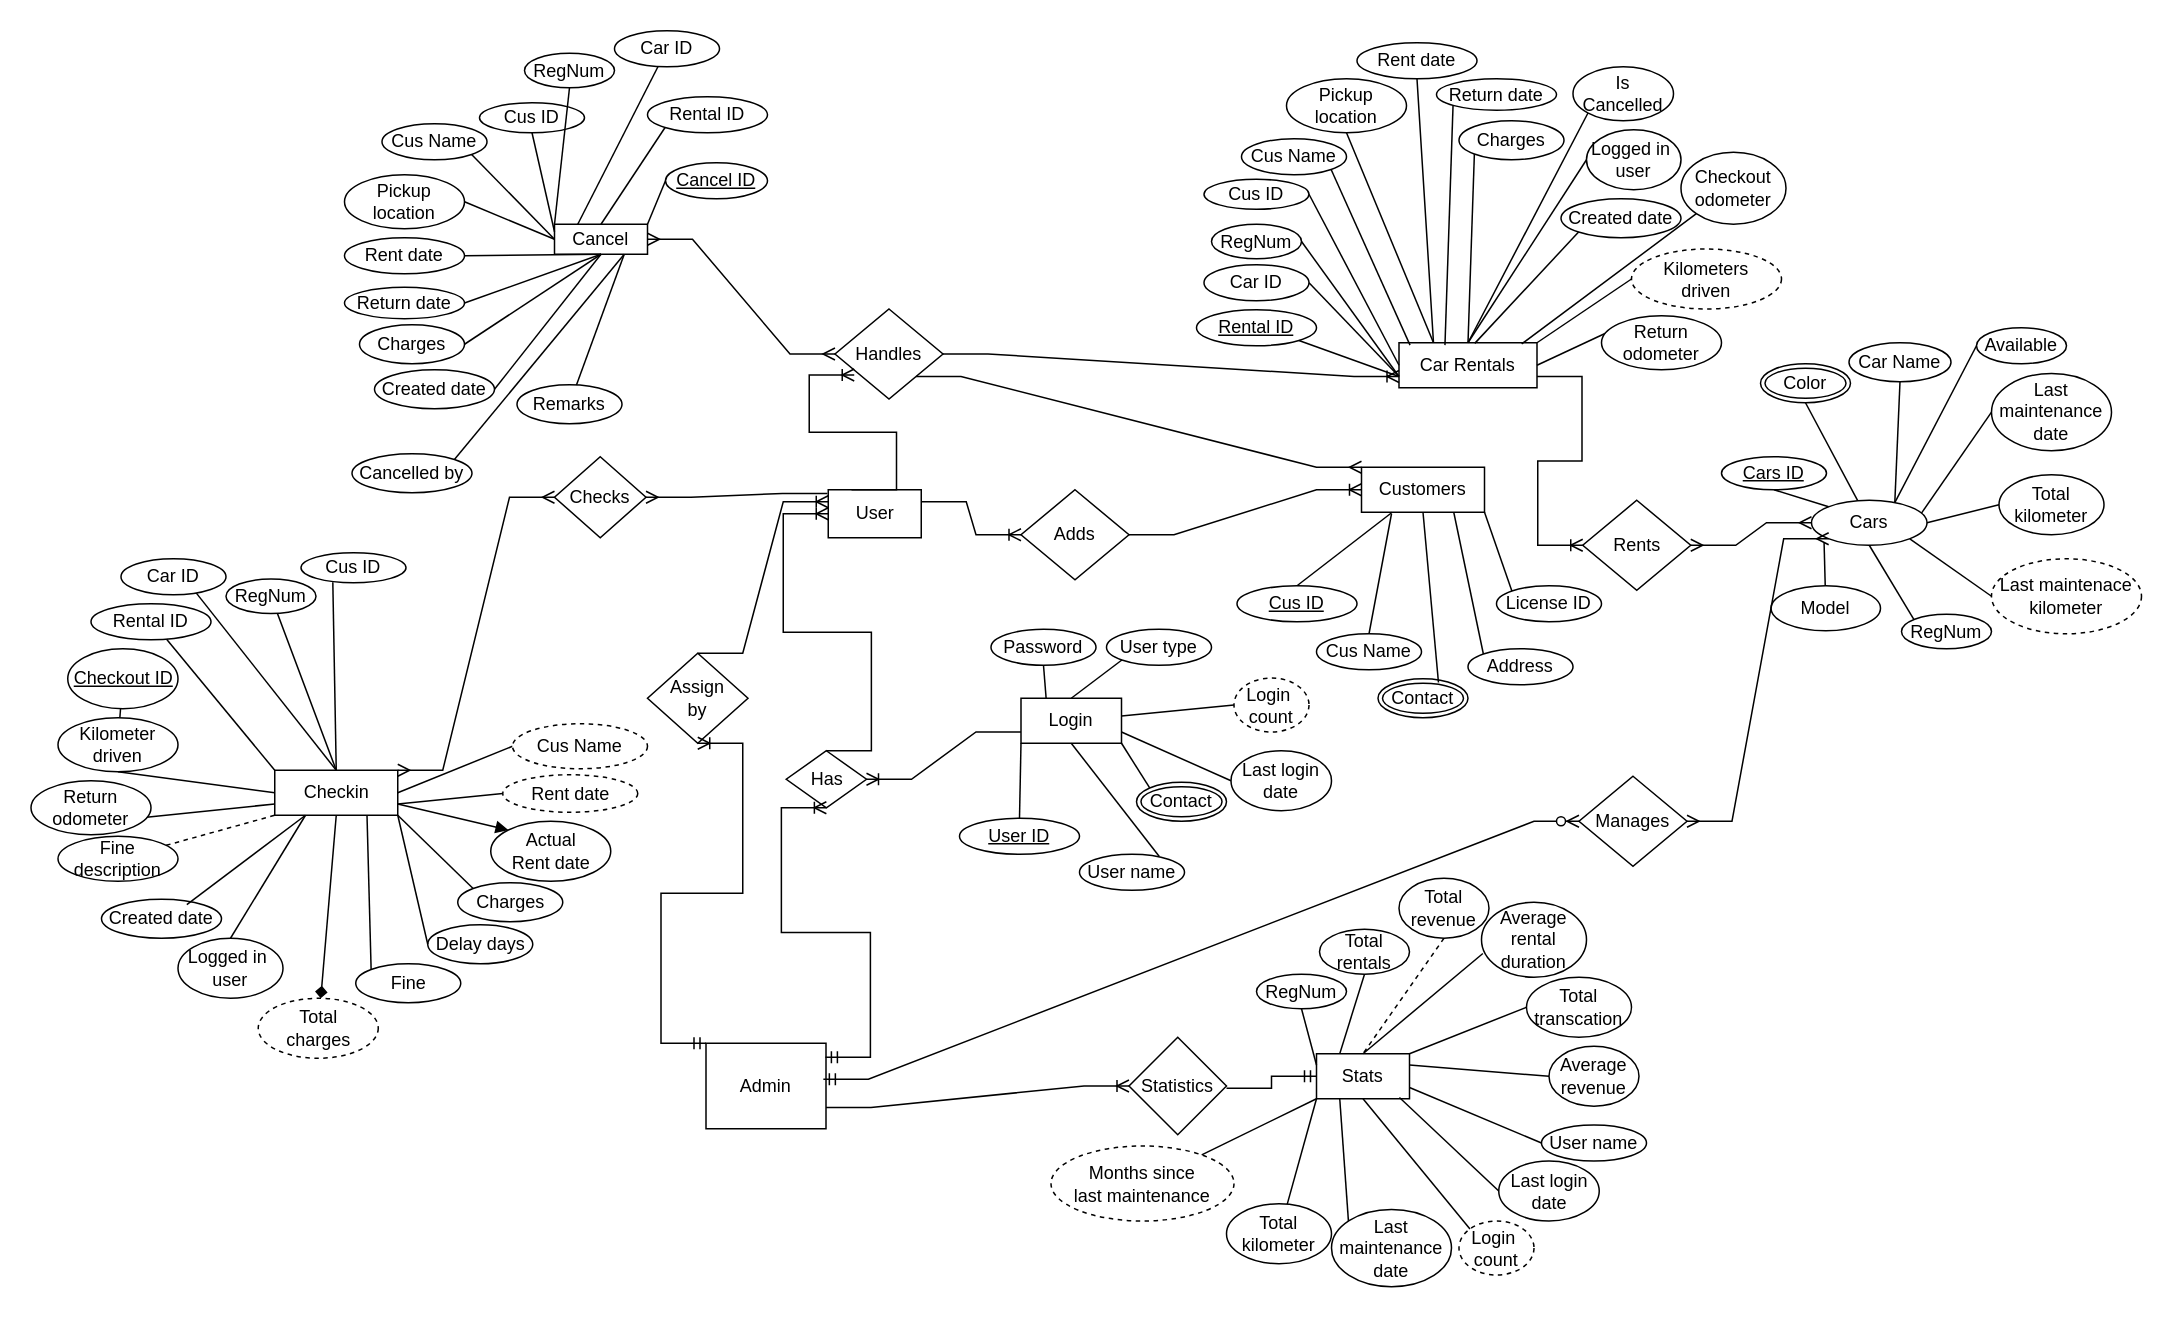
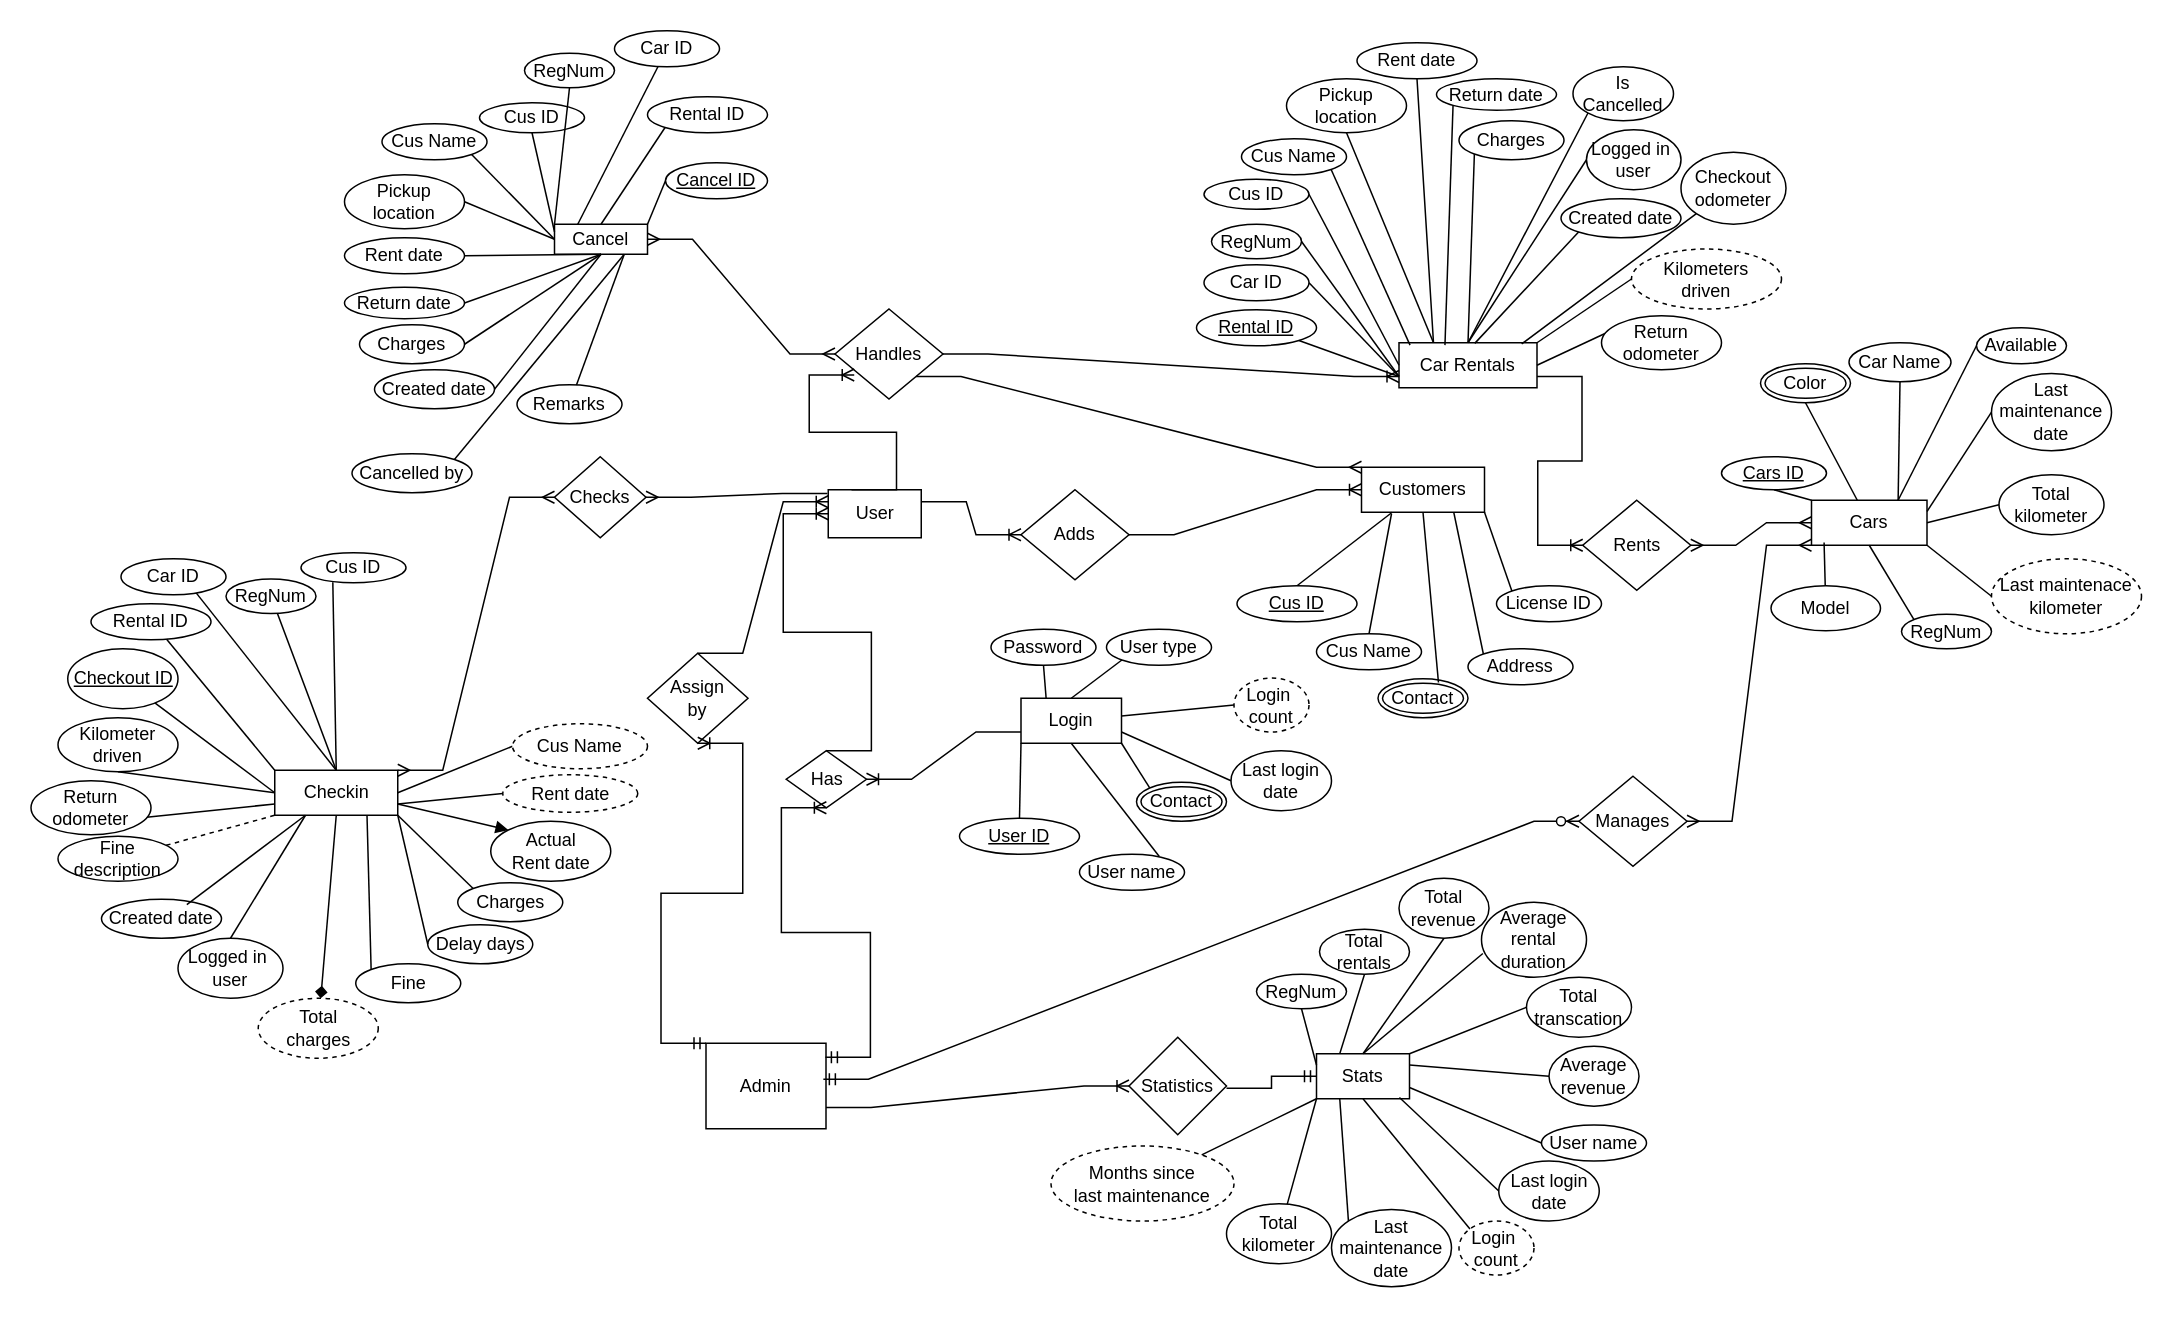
node "Cars": shape ellipse -> rectangle
edge "Checkout ID" -- "Kilometer driven": now "Checkout ID" -- "Checkin"
edge "Total revenue" -- "Stats": style dashed -> solid
